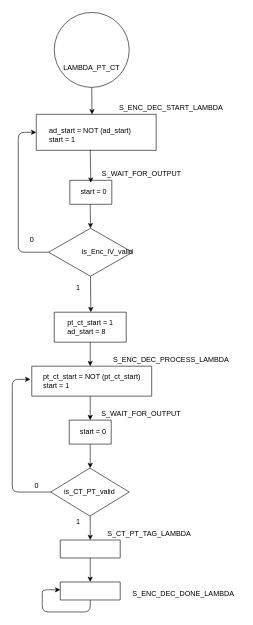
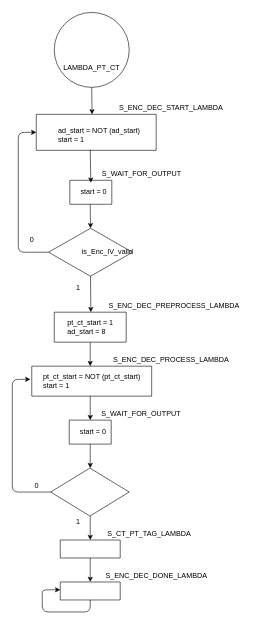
node "ad_start = NOT (ad_start) start = 1": moved (90, 135) -> (99, 135)
node "S_ENC_DEC_PREPROCESS_LAMBDA": added
node "is_CT_PT_valid": removed
node "S_ENC_DEC_DONE_LAMBDA": moved (183, 594) -> (156, 576)
